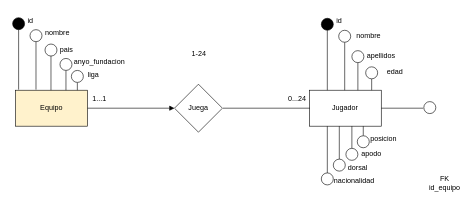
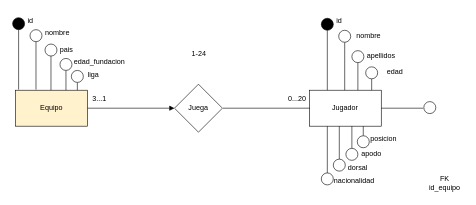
node "anyo_fundacion": label "anyo_fundacion" -> "edad_fundacion"
node "1...1": label "1...1" -> "3...1"
node "0...24": label "0...24" -> "0...20"
